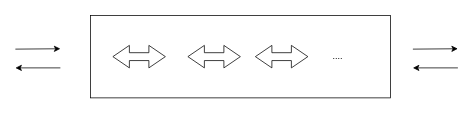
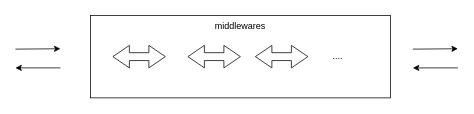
node "middlewares": added
